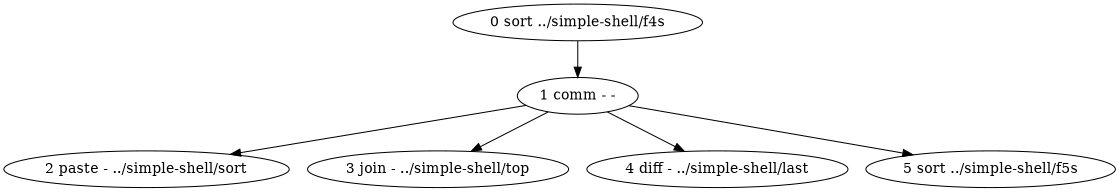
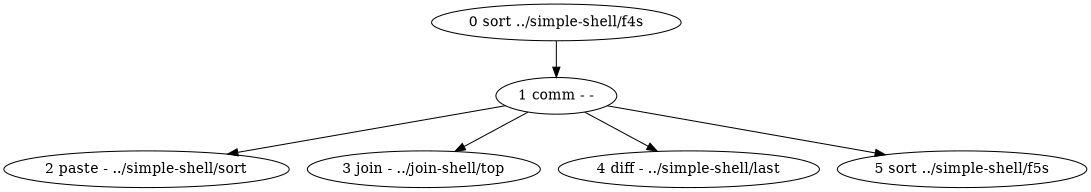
node "3 join - ../simple-shell/top": label "3 join - ../simple-shell/top" -> "3 join - ../join-shell/top"
